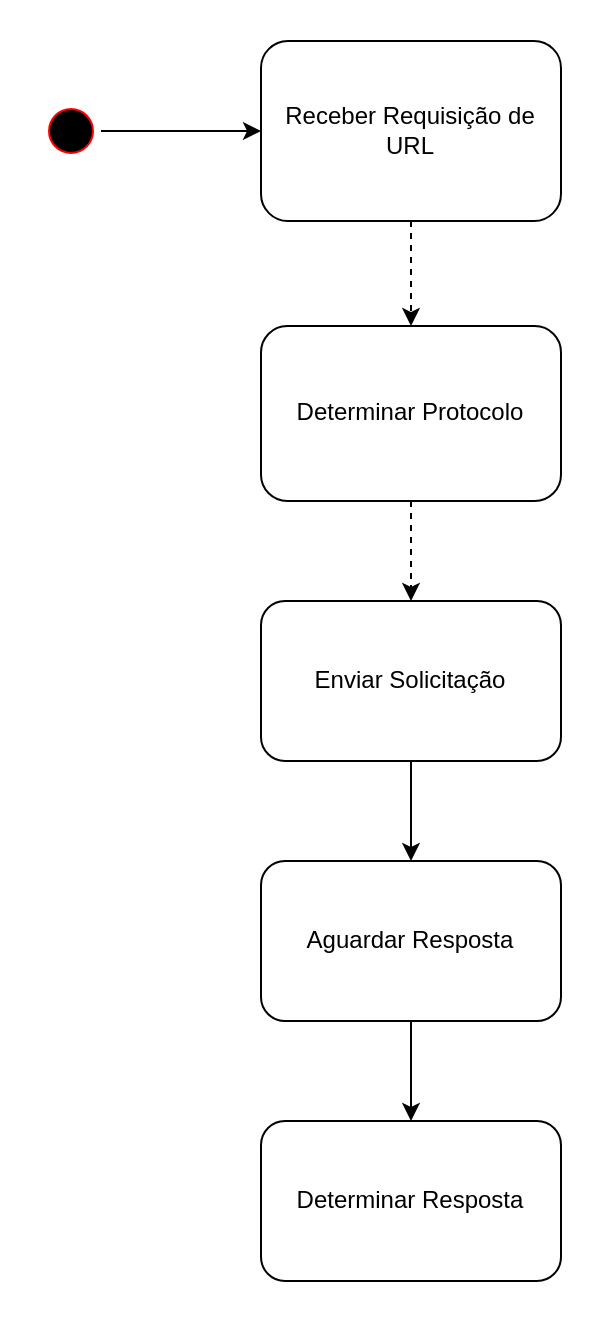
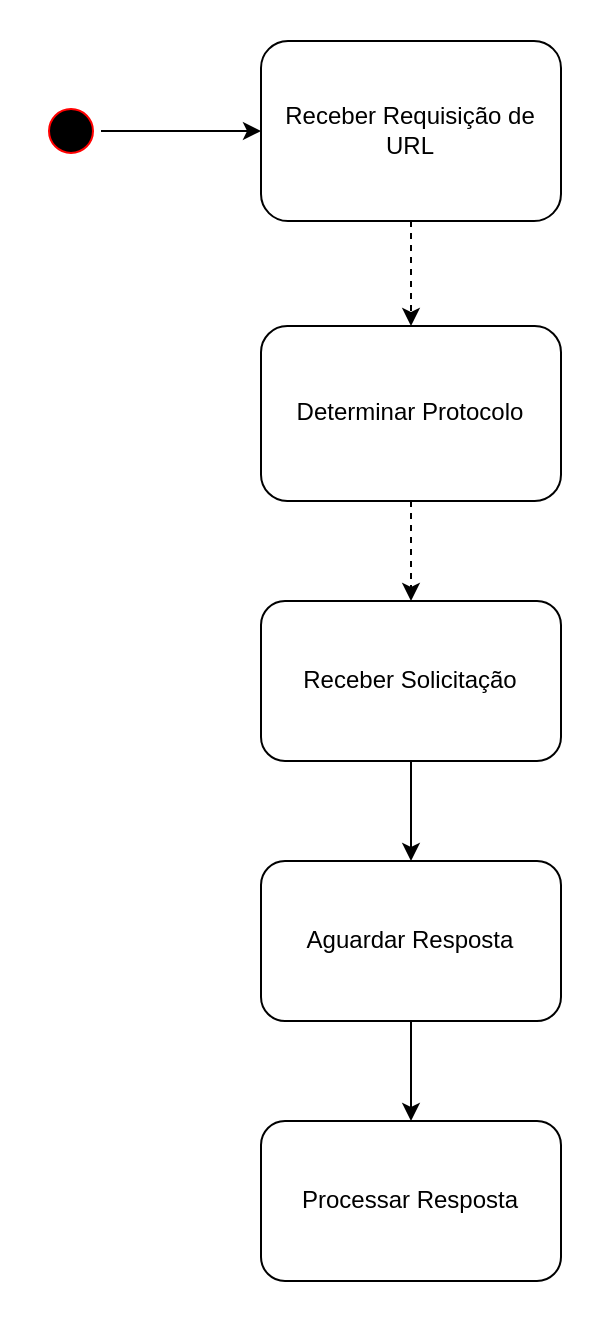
node "Enviar Solicitação": label "Enviar Solicitação" -> "Receber Solicitação"
node "Determinar Resposta": label "Determinar Resposta" -> "Processar Resposta"
